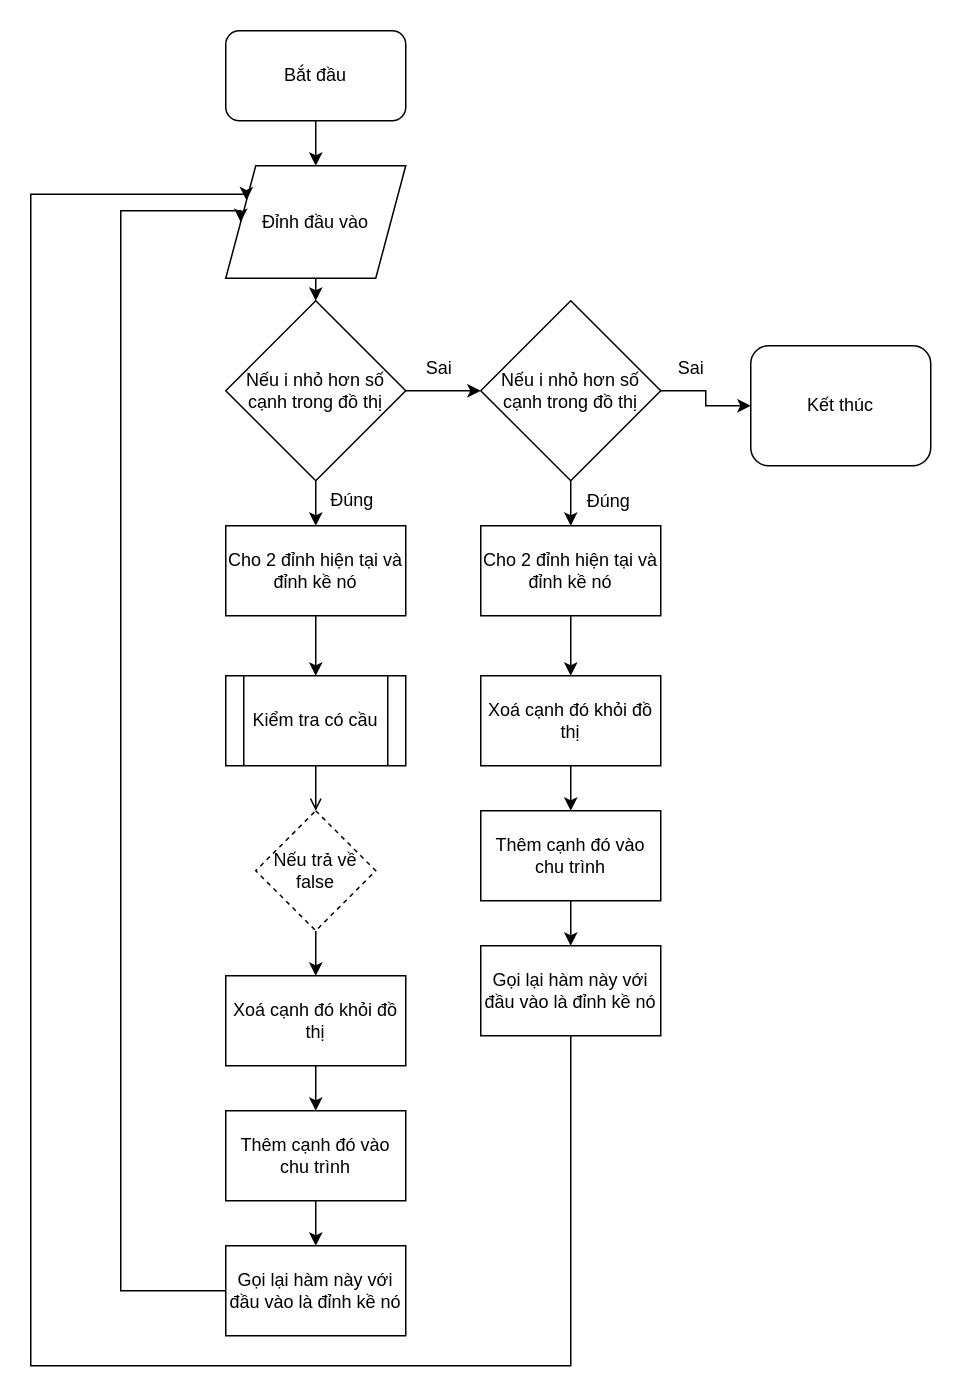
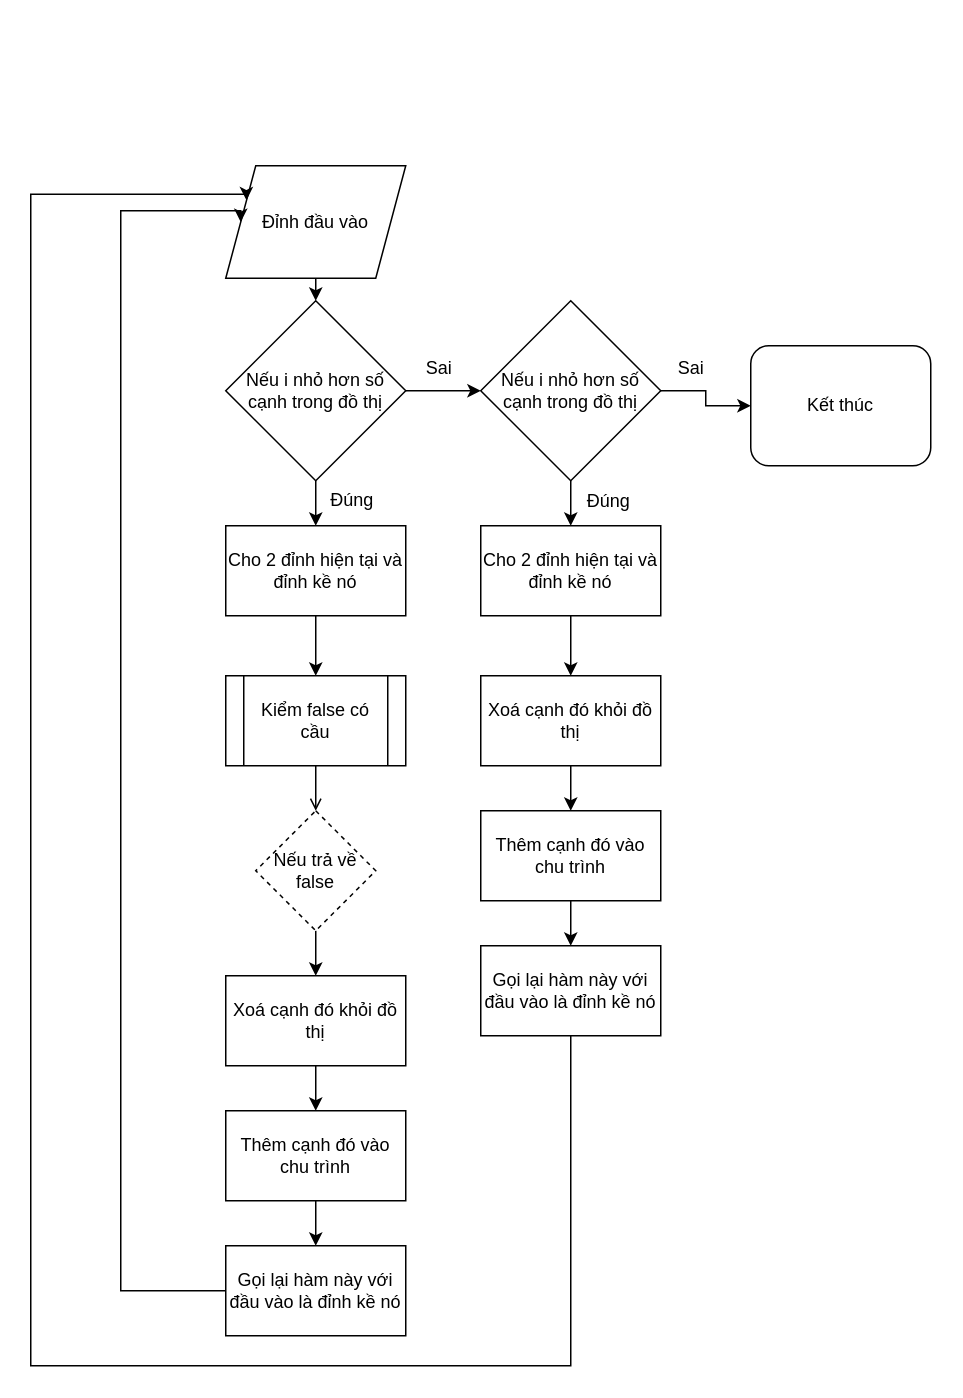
node "Bắt đầu": removed
edge "Bắt đầu" -> "Đỉnh đầu vào": removed
node "Kiểm tra có cầu": label "Kiểm tra có cầu" -> "Kiểm false có cầu"
